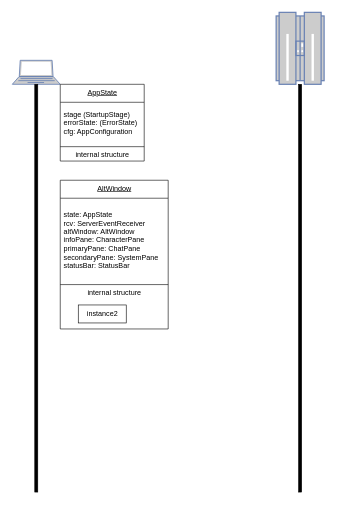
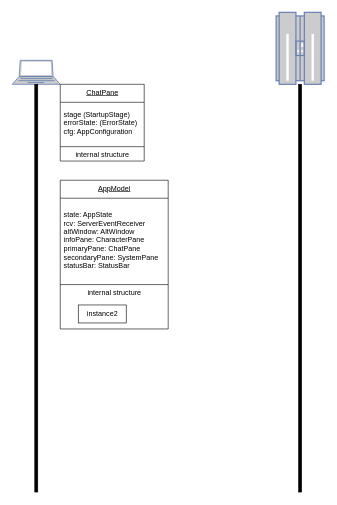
node "AppState": label "AppState" -> "ChatPane"
node "AltWindow": label "AltWindow" -> "AppModel"
